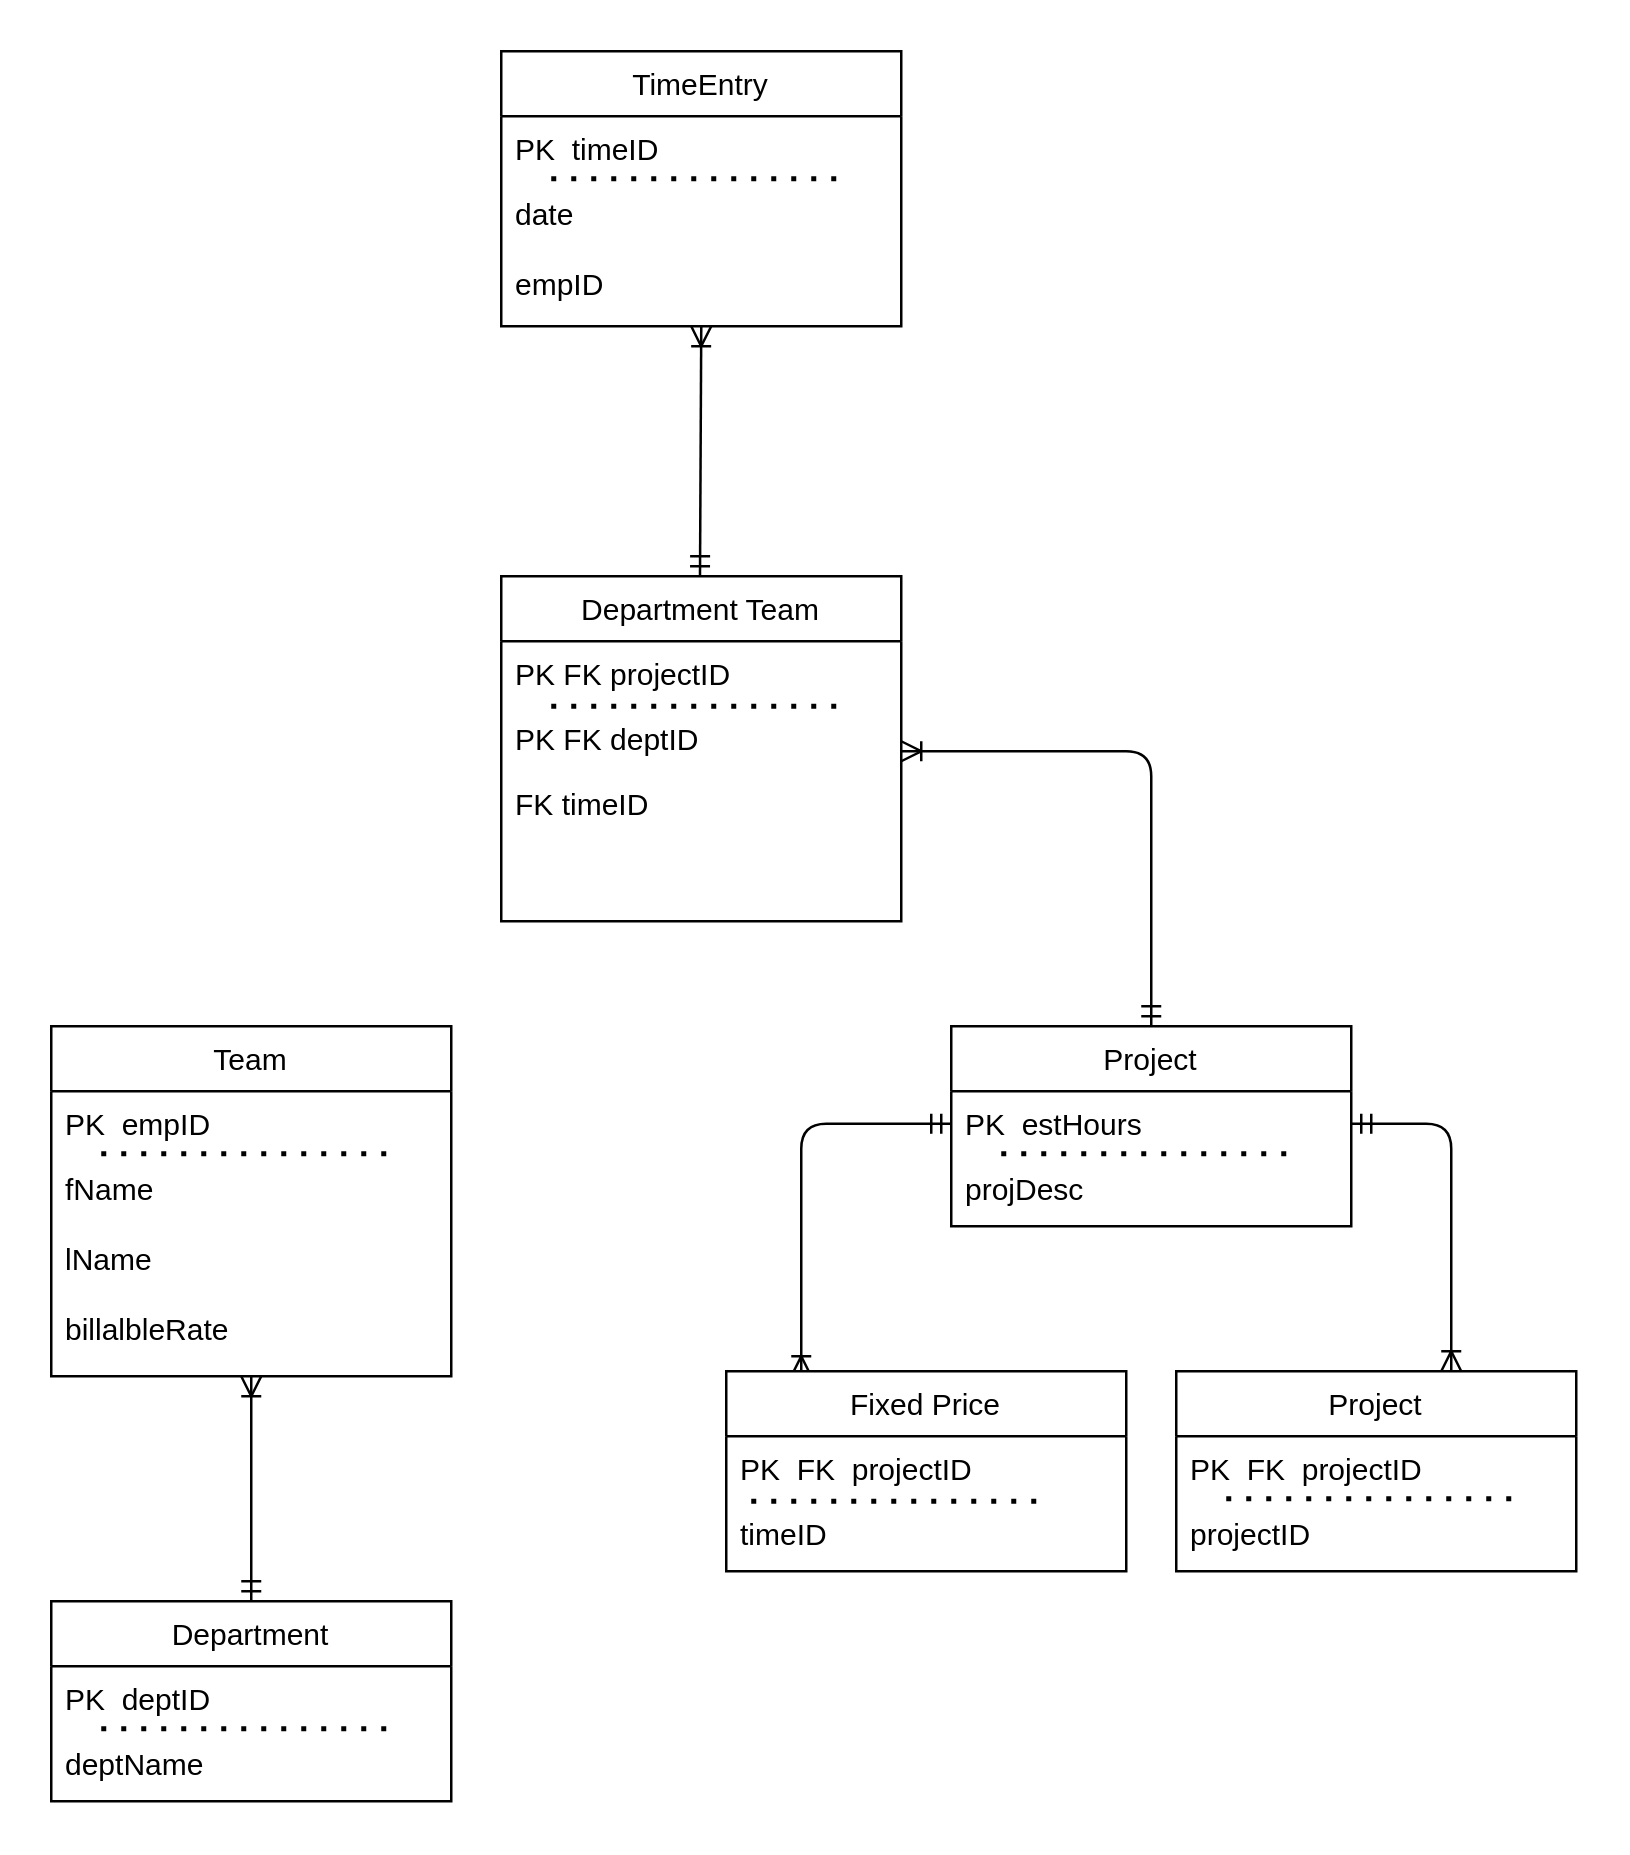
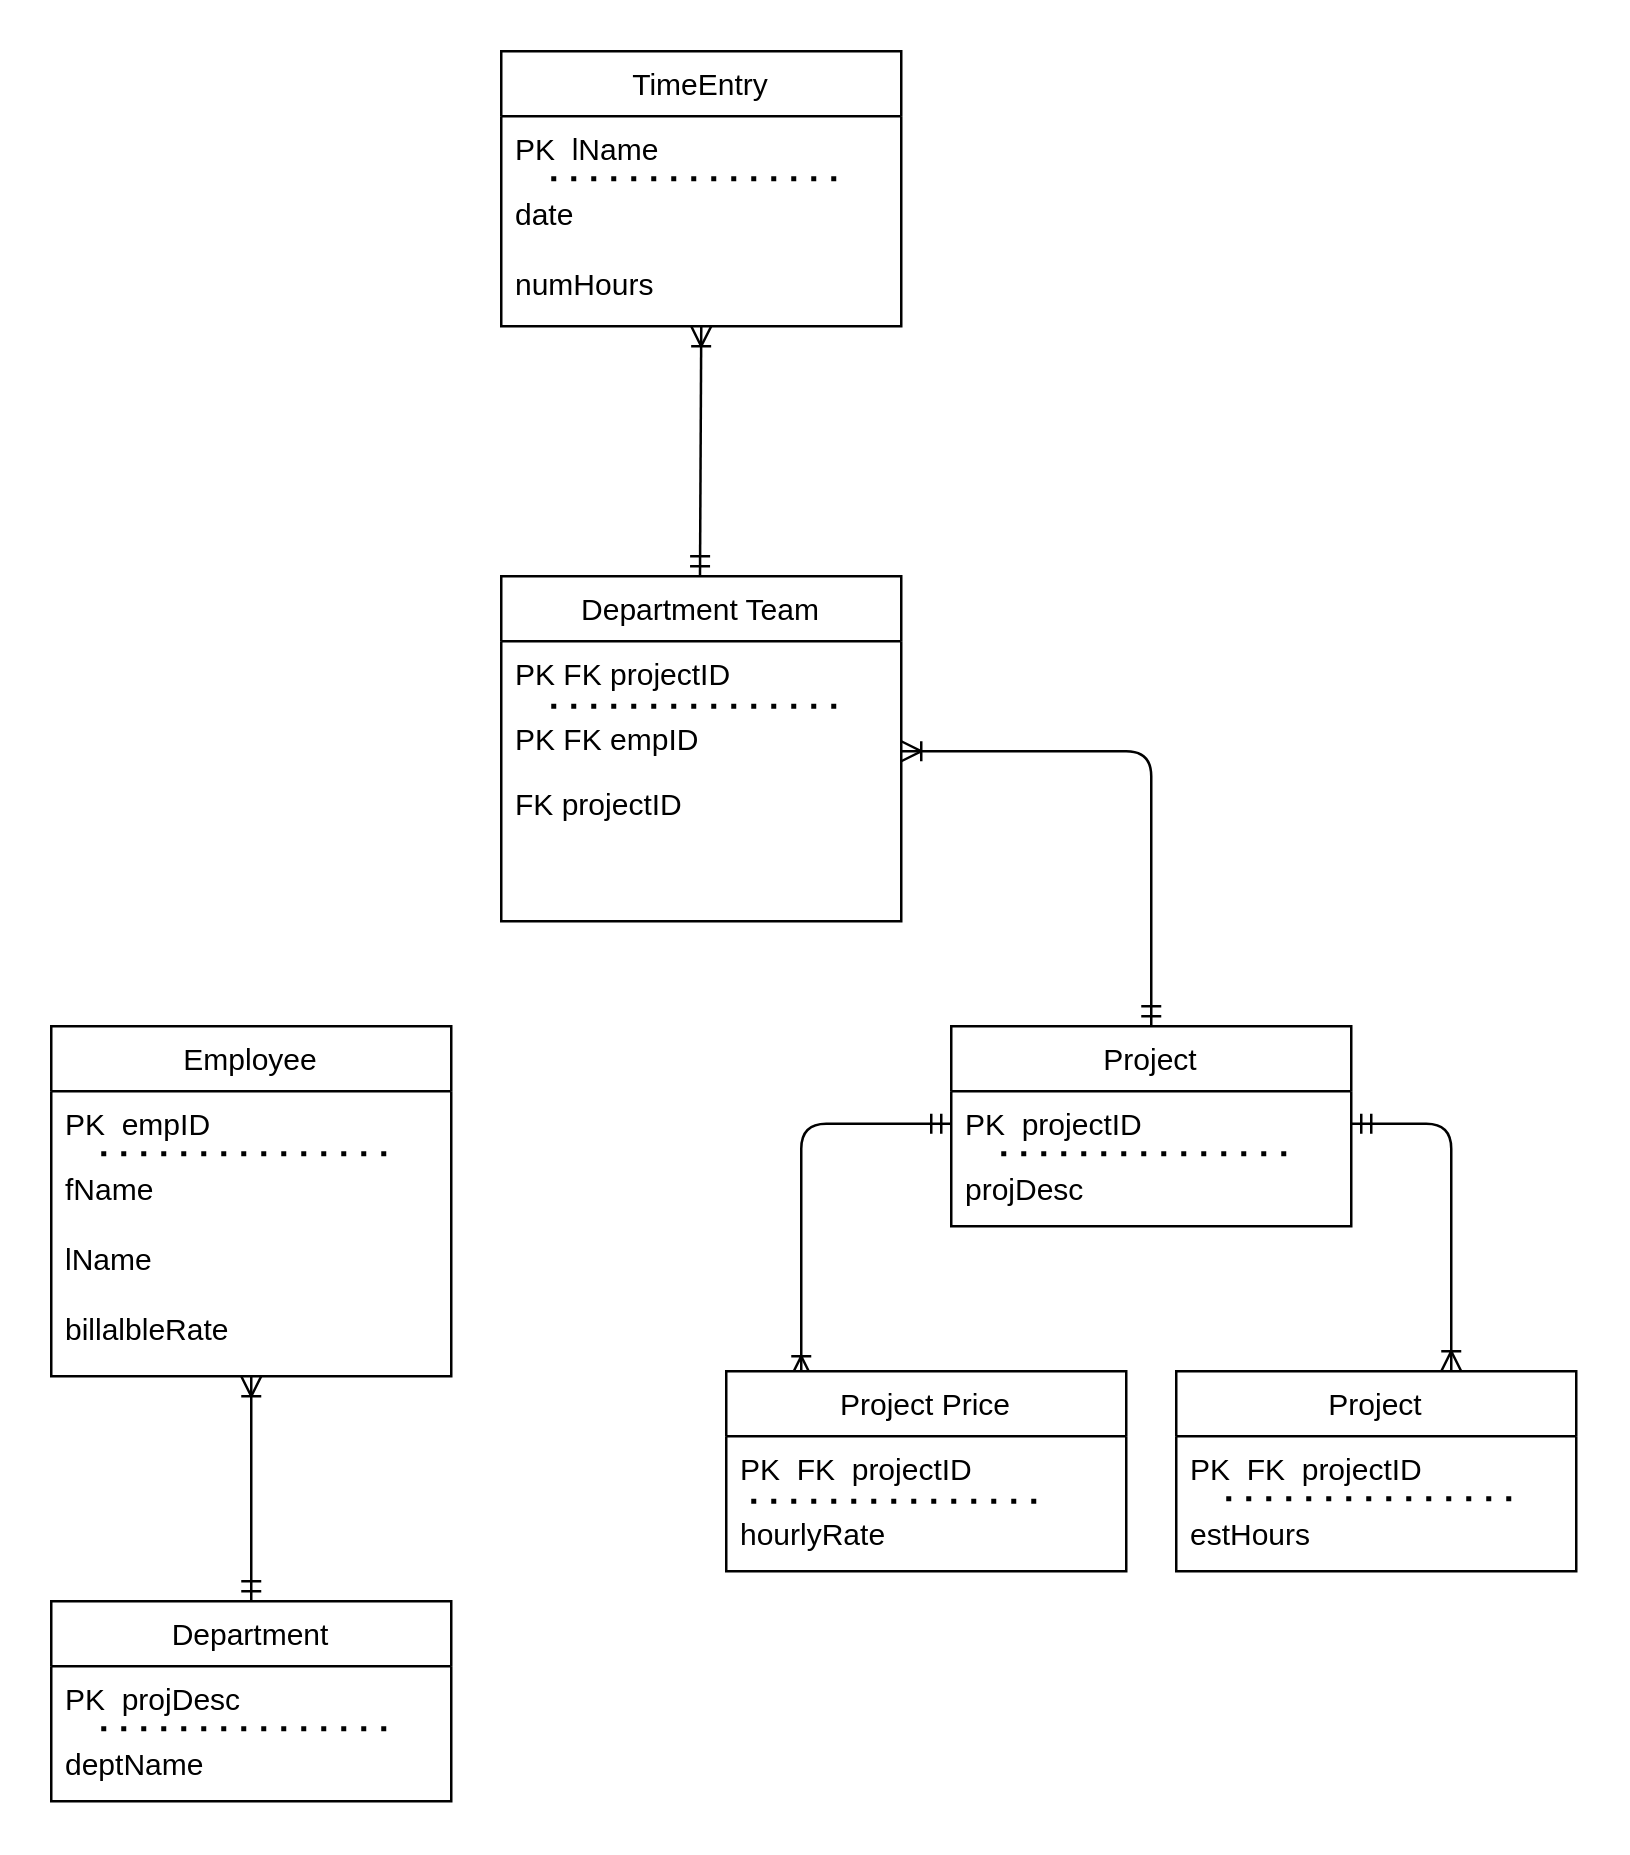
node "PK timeID": label "PK timeID" -> "PK lName"
node "empID": label "empID" -> "numHours"
node "PK FK deptID": label "PK FK deptID" -> "PK FK empID"
node "FK timeID": label "FK timeID" -> "FK projectID"
node "Team": label "Team" -> "Employee"
node "PK estHours": label "PK estHours" -> "PK projectID"
node "Fixed Price": label "Fixed Price" -> "Project Price"
node "timeID": label "timeID" -> "hourlyRate"
node "projectID": label "projectID" -> "estHours"
node "PK deptID": label "PK deptID" -> "PK projDesc"
